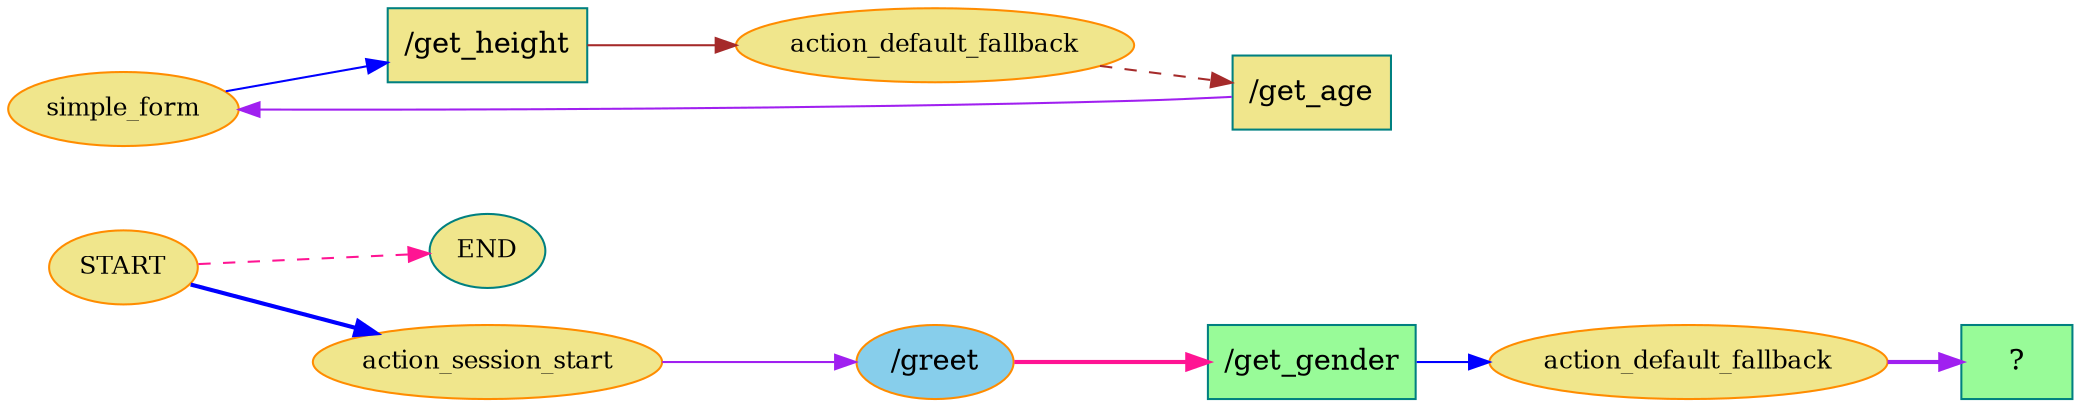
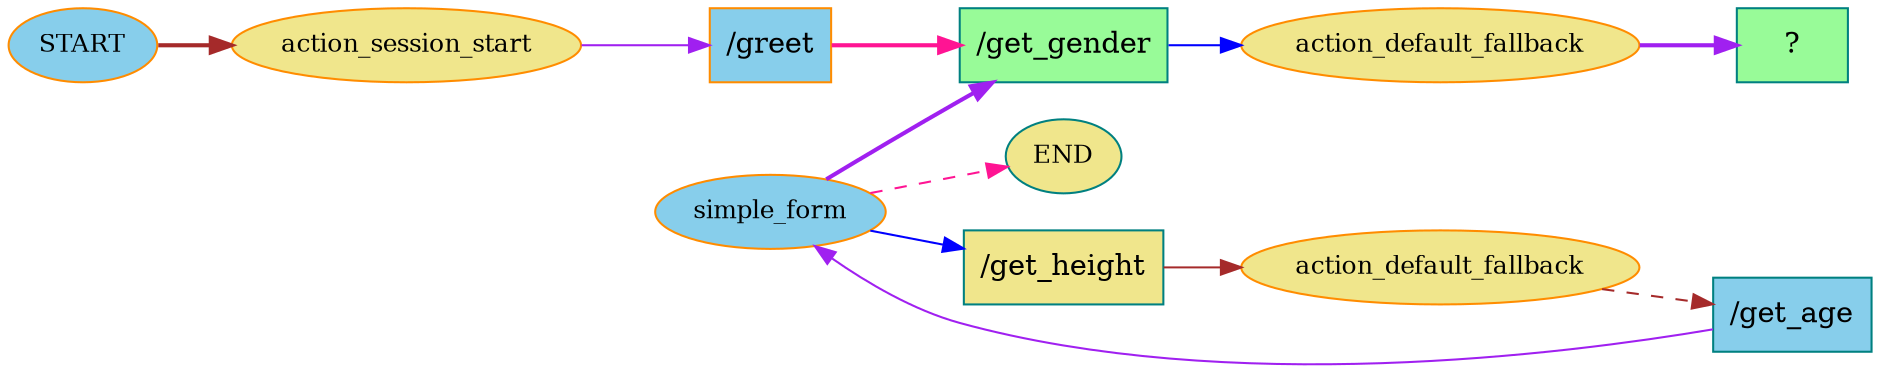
node "/get_age": fillcolor khaki -> skyblue
node "simple_form": fillcolor khaki -> skyblue
edge "simple_form" -> "/get_gender": added
edge "START" -> "END": now "simple_form" -> "END"
node "START": fillcolor khaki -> skyblue
edge "START" -> "action_session_start": color blue -> brown
node "/greet": shape ellipse -> box
